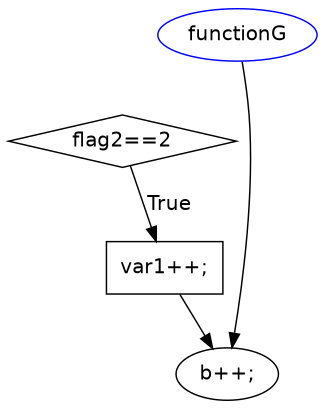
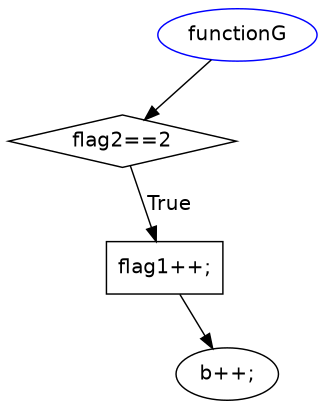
edge "functionG" -> "b++;": now "functionG" -> "flag2==2"
node "var1++;": label "var1++;" -> "flag1++;"
